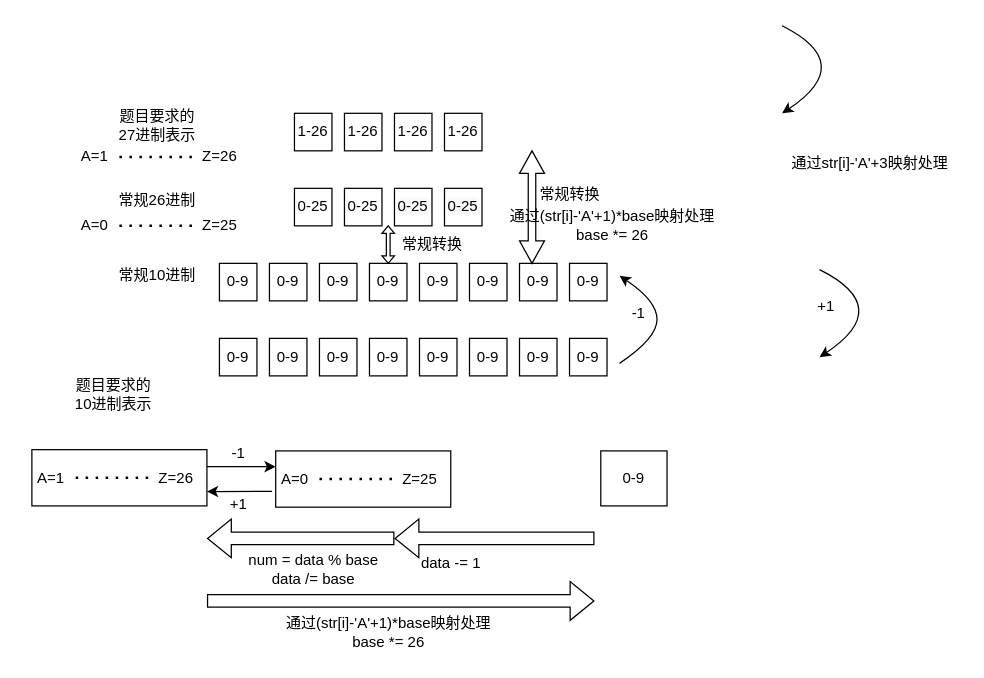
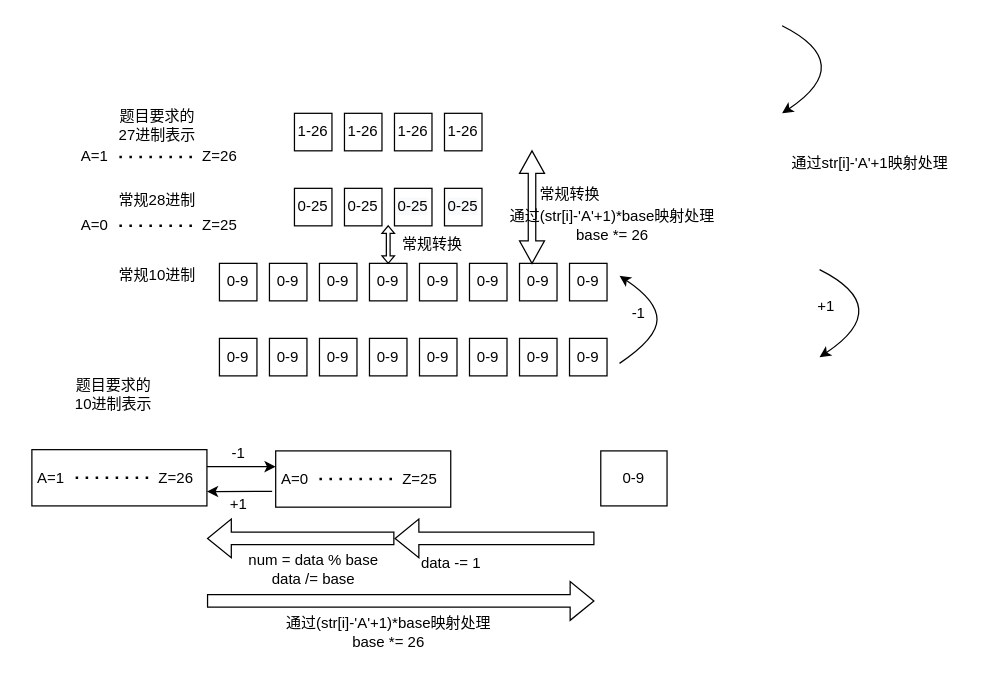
node "通过str[i]-'A'+3映射处理": label "通过str[i]-'A'+3映射处理" -> "通过str[i]-'A'+1映射处理"
node "常规26进制": label "常规26进制" -> "常规28进制"
